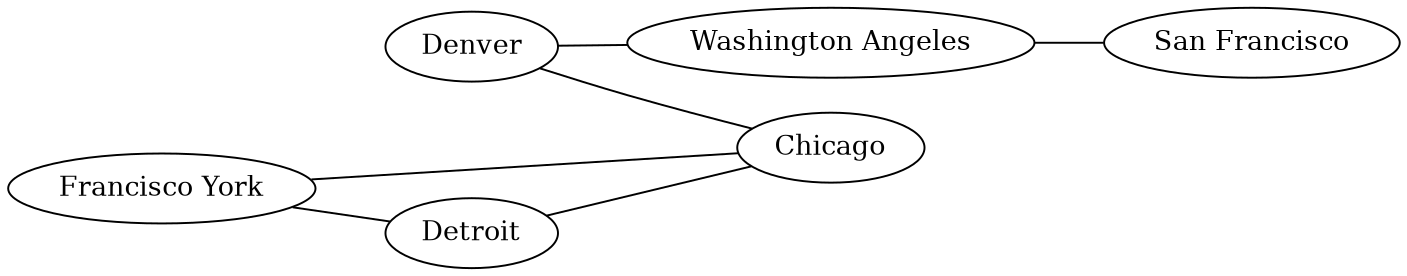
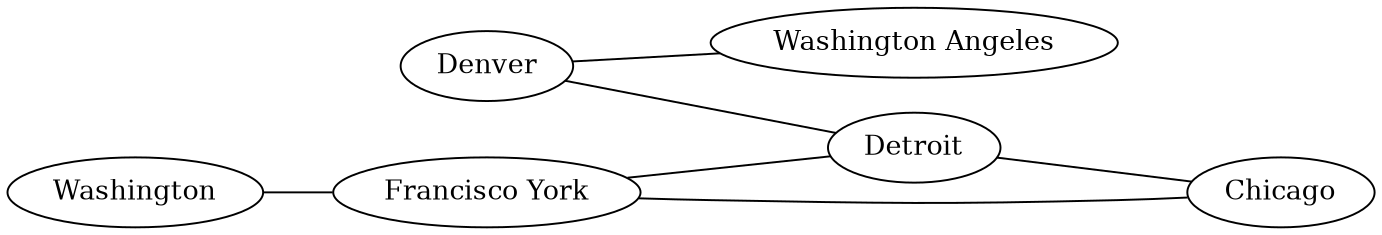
node "San Francisco": removed
edge "Denver" -- "Chicago": now "Denver" -- "Detroit"
node "Washington": added
